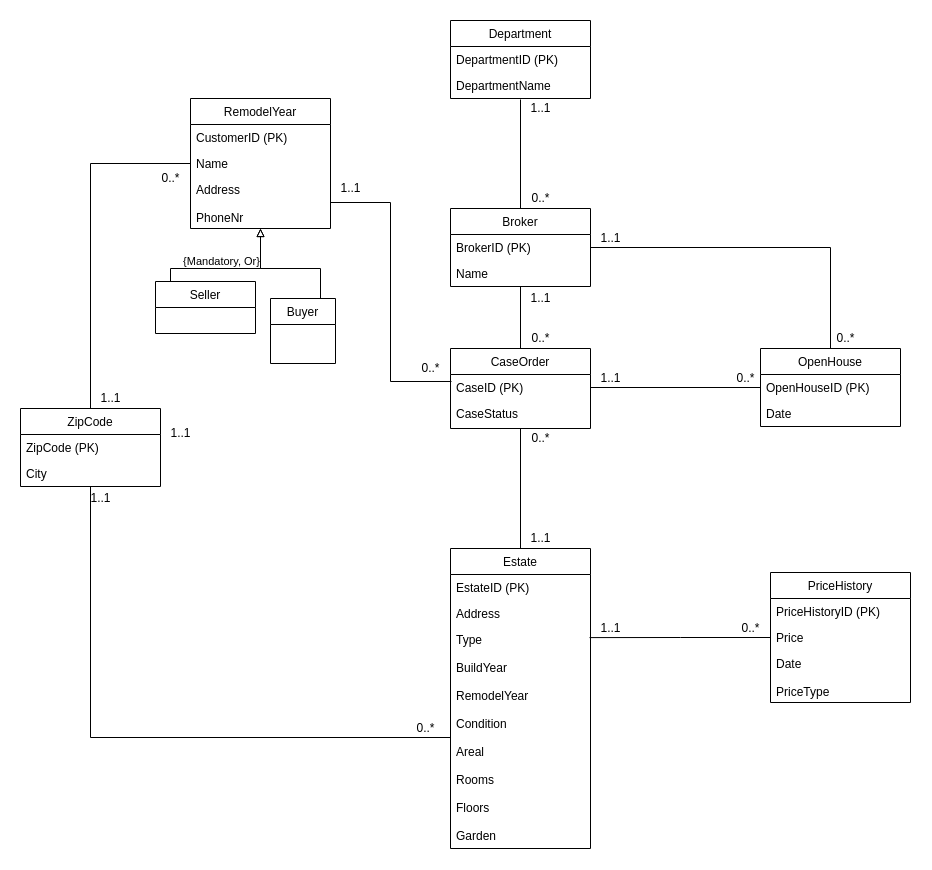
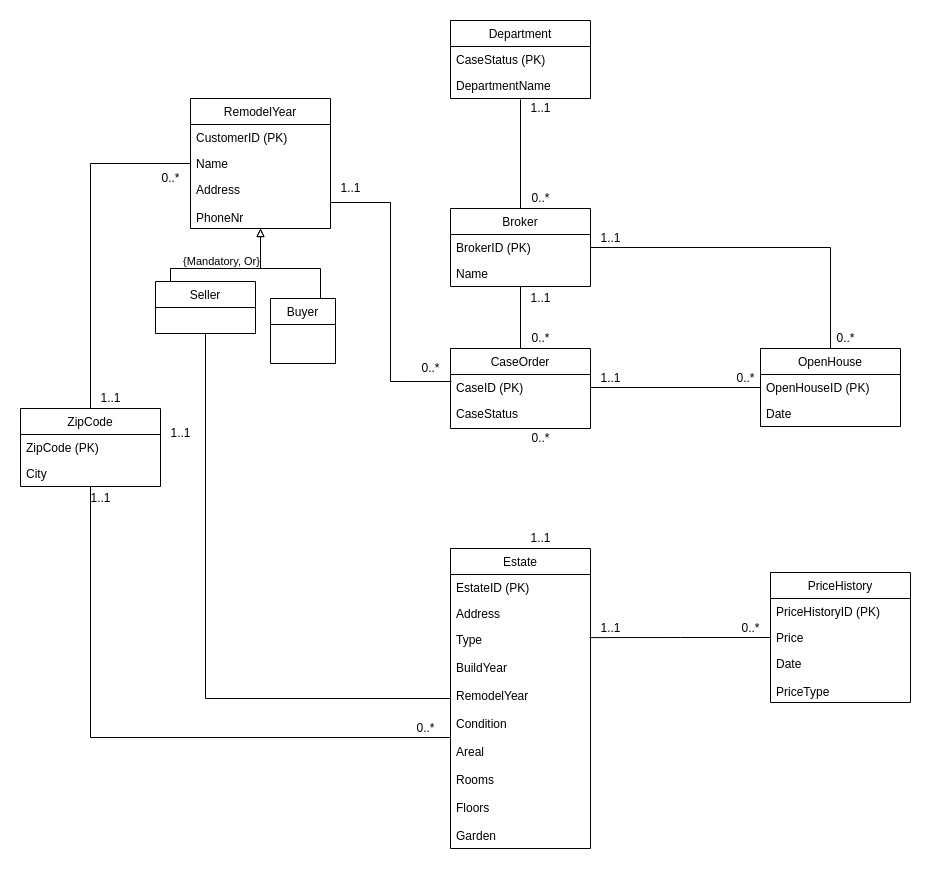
node "DepartmentID (PK)": label "DepartmentID (PK)" -> "CaseStatus (PK)"
edge "CaseStatus" -- "Estate": now "Seller" -- "Estate"
